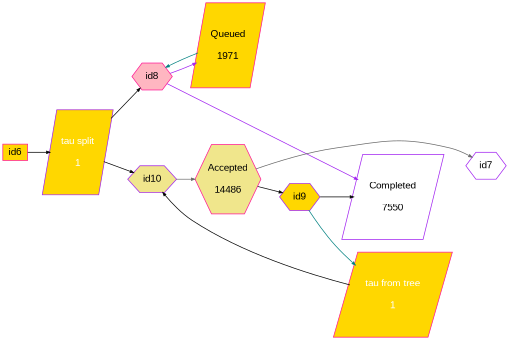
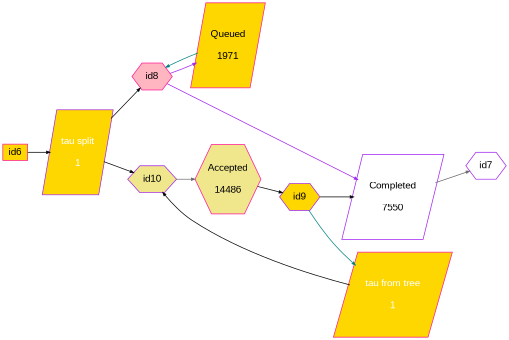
edge "Accepted 14486" -> "id7": now "Completed 7550" -> "id7"
